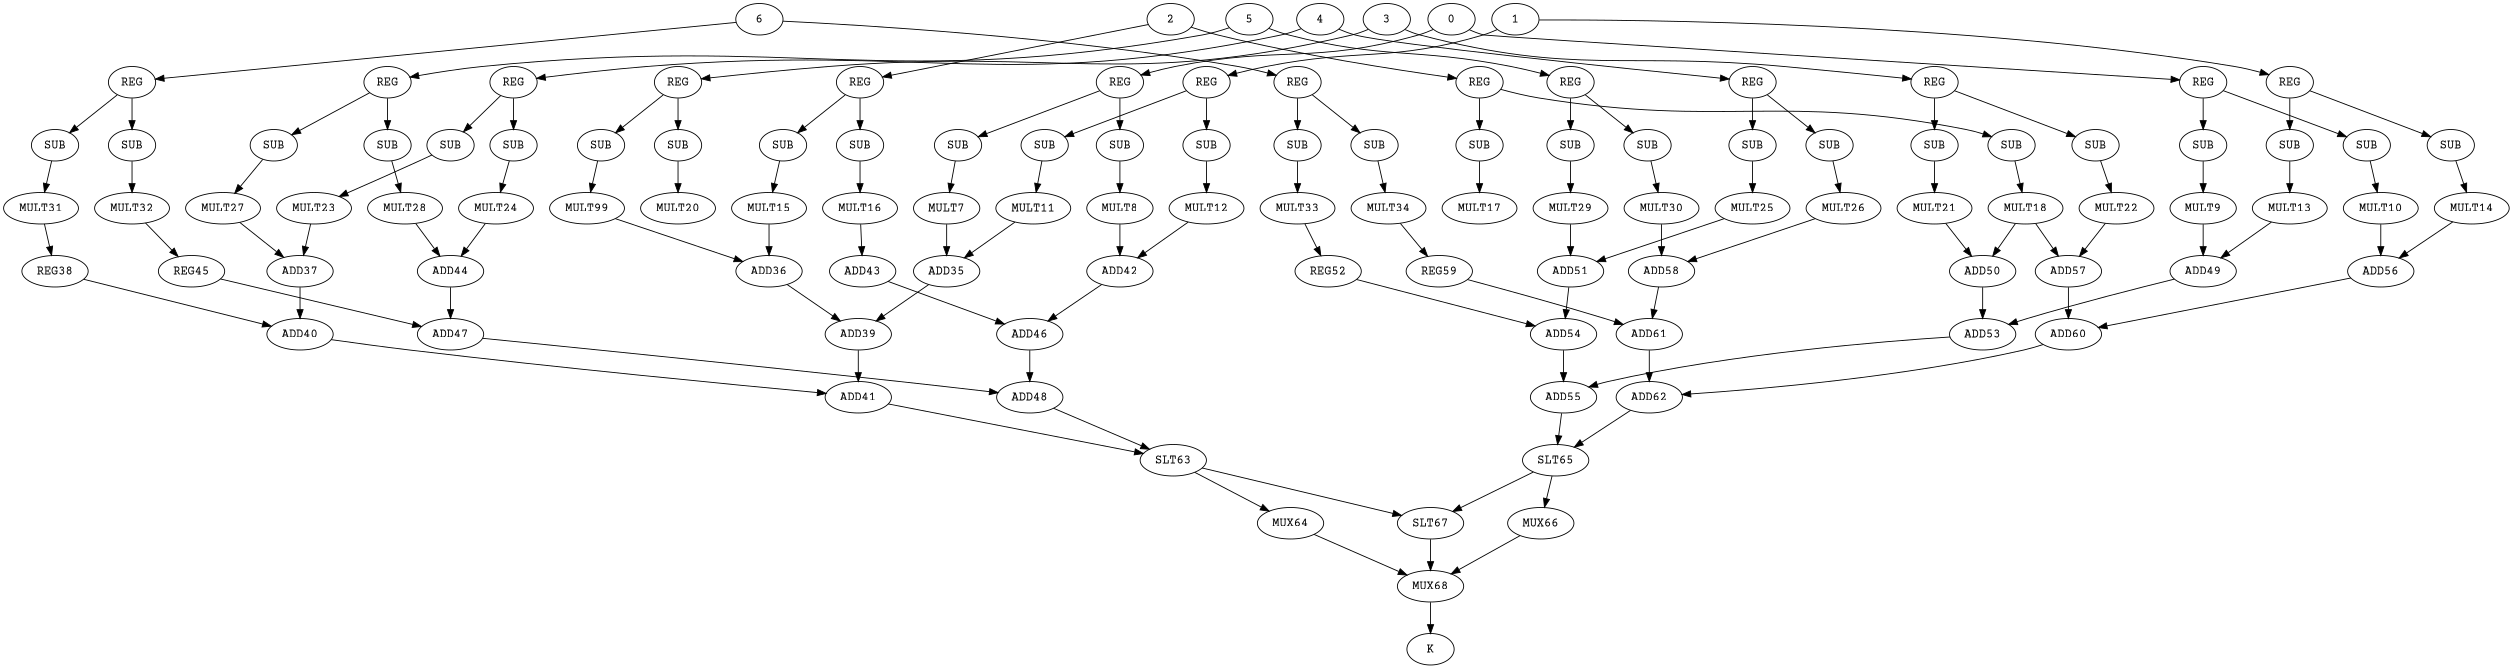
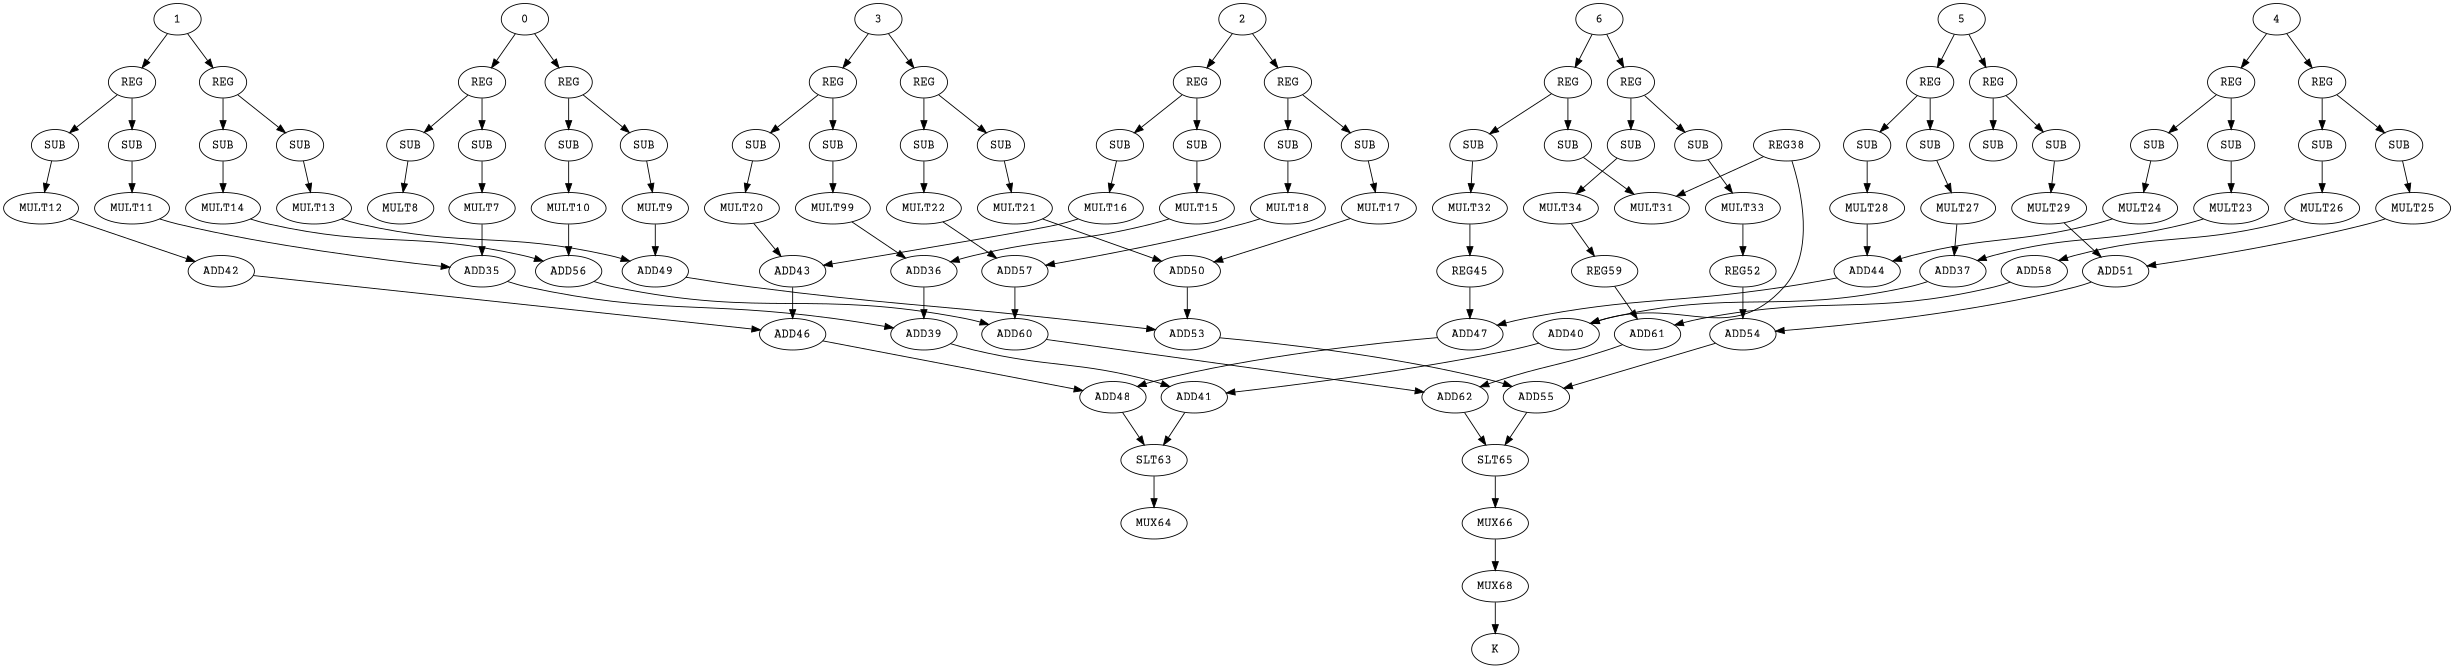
node "MULT30": removed
edge "MULT31" -> "REG38": reversed
edge "MULT8" -> "ADD42": removed
edge "MULT20" -> "ADD43": added
edge "MULT18" -> "ADD50": now "MULT17" -> "ADD50"
node "SLT67": removed
edge "MUX64" -> "MUX68": removed
